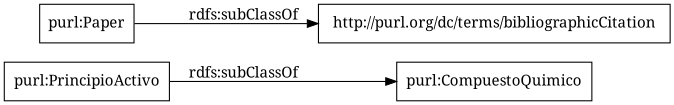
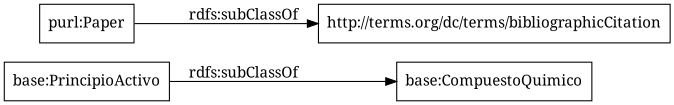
node "http://purl.org/dc/terms/bibliographicCitation": label "http://purl.org/dc/terms/bibliographicCitation" -> "http://terms.org/dc/terms/bibliographicCitation"
node "purl:PrincipioActivo": label "purl:PrincipioActivo" -> "base:PrincipioActivo"
node "purl:CompuestoQuimico": label "purl:CompuestoQuimico" -> "base:CompuestoQuimico"
